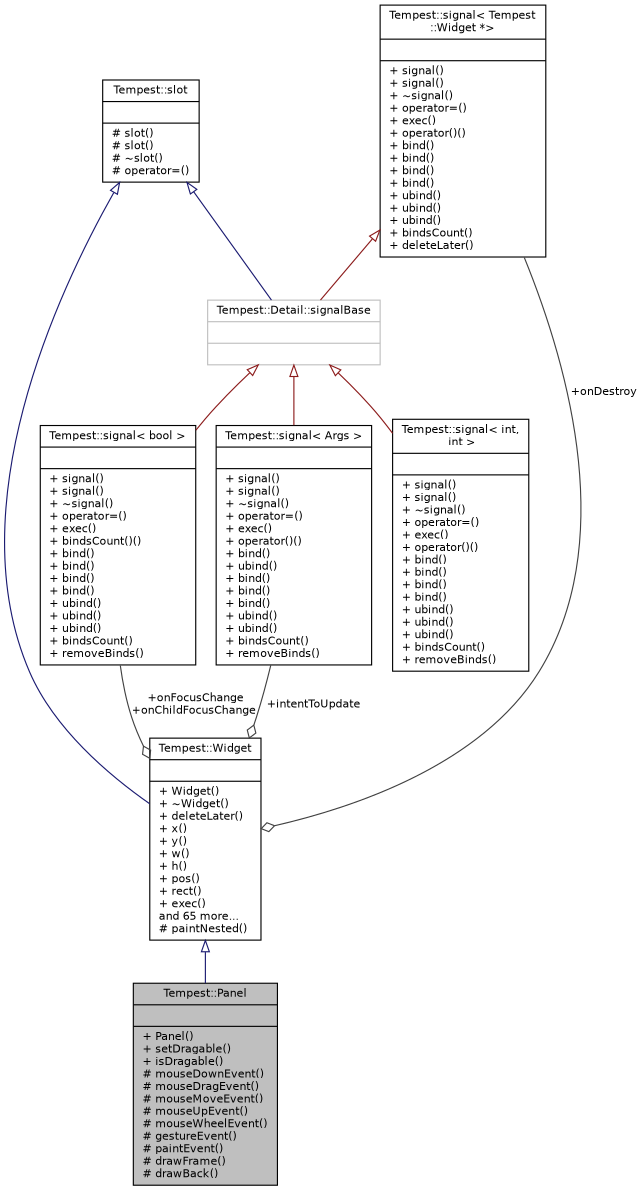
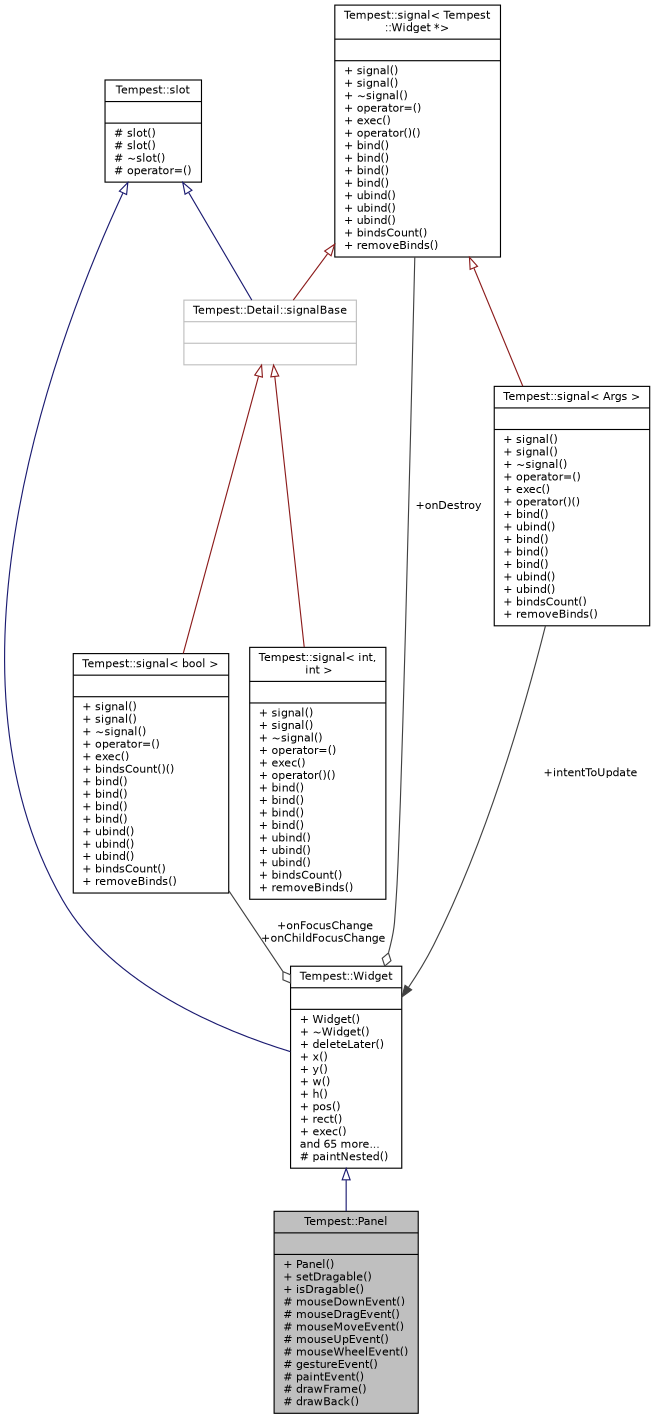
node "Tempest::signal< Tempest": text "+ deleteLater()" -> "+ removeBinds()"
edge "Tempest::signal< Args >" -> "Tempest::Detail::signalBase": now "Tempest::signal< Args >" -> "Tempest::signal< Tempest"
edge "Tempest::signal< Args >" -> "Tempest::Widget": arrowhead odiamond -> normal
